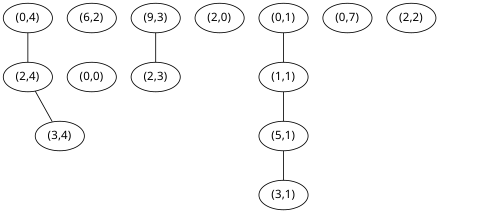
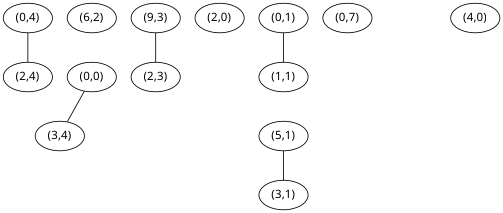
node "(2,2)": removed
node "(4,0)": added
edge "(2,4)" -- "(3,4)": now "(0,0)" -- "(3,4)"
edge "(1,1)" -- "(5,1)": removed
